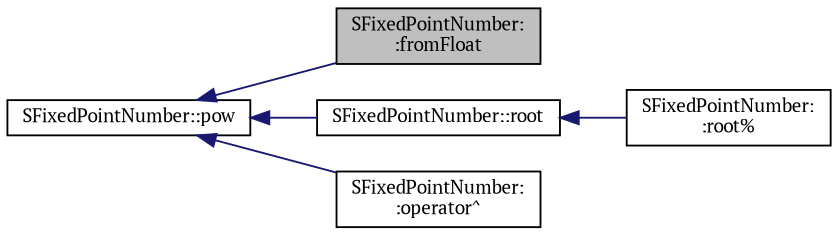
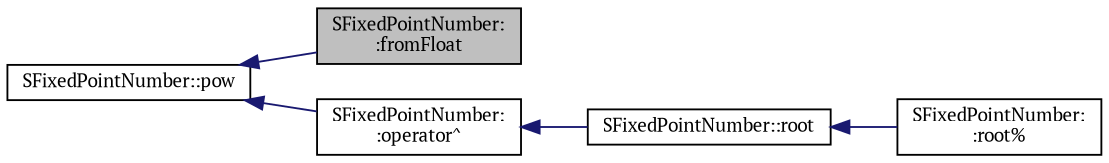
edge "SFixedPointNumber::root" -> "SFixedPointNumber::pow": now "SFixedPointNumber::root" -> "SFixedPointNumber: :operator^"
